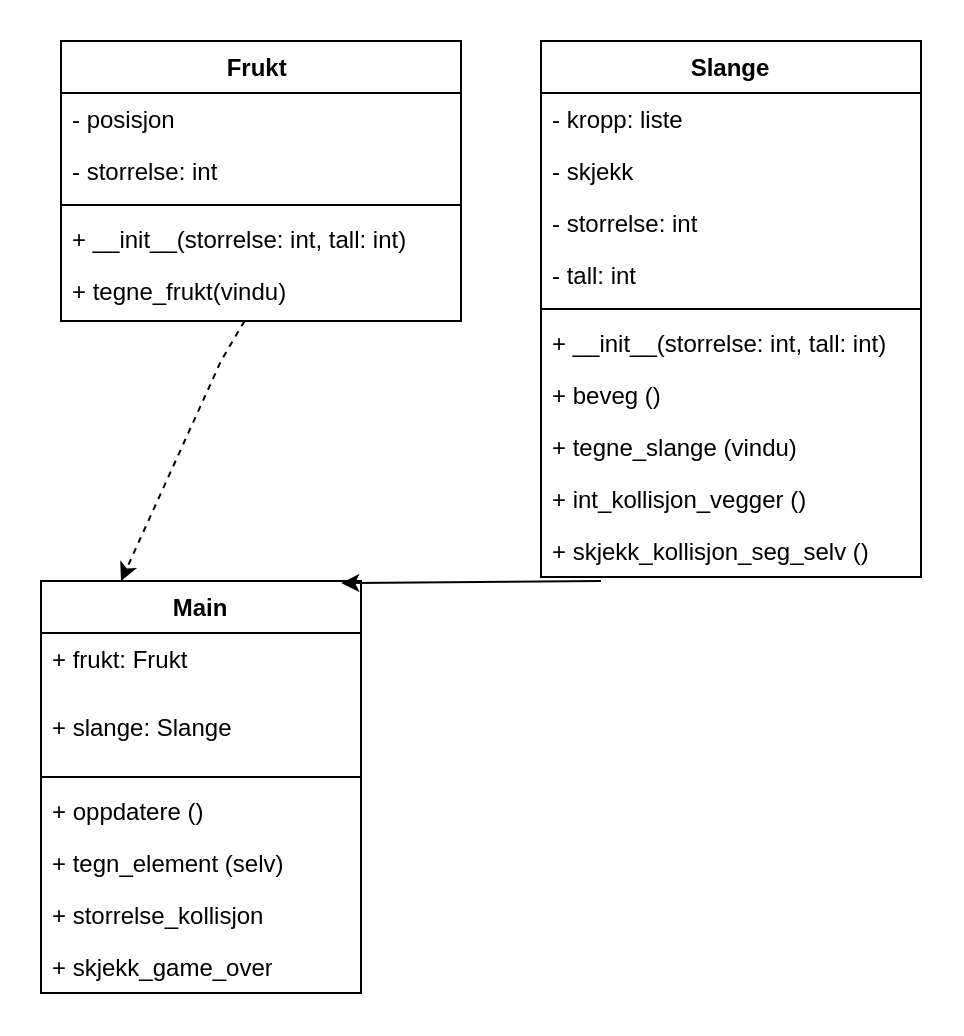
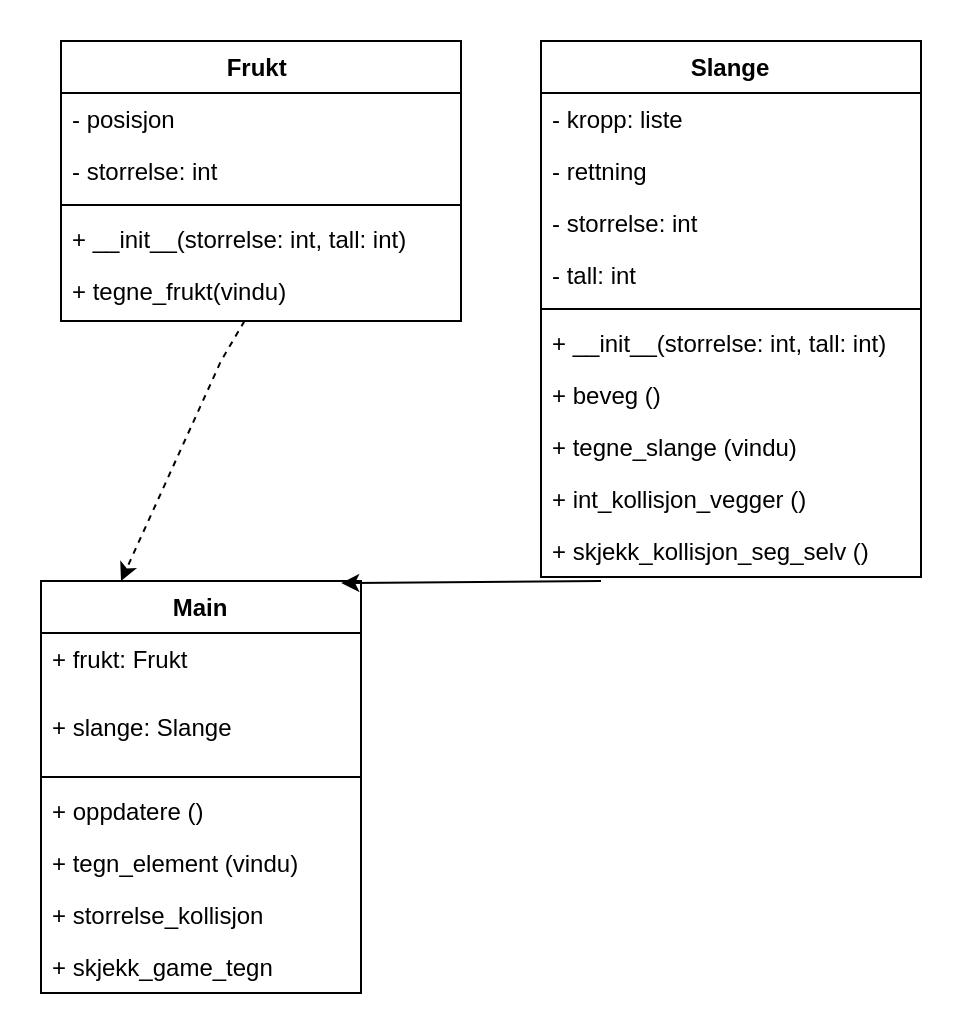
node "- skjekk": label "- skjekk" -> "- rettning"
node "+ tegn_element (selv)": label "+ tegn_element (selv)" -> "+ tegn_element (vindu)"
node "+ skjekk_game_over": label "+ skjekk_game_over" -> "+ skjekk_game_tegn"
